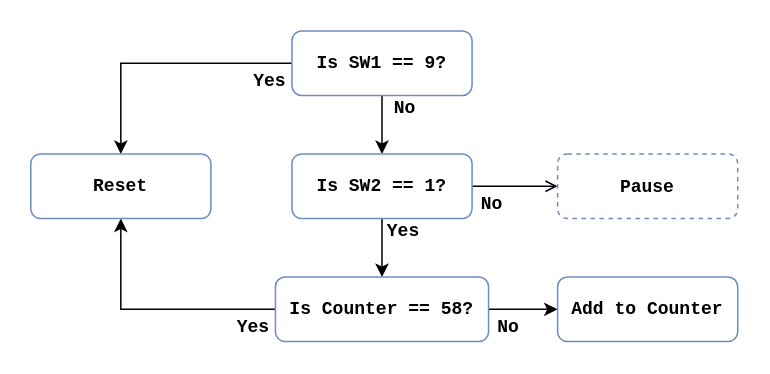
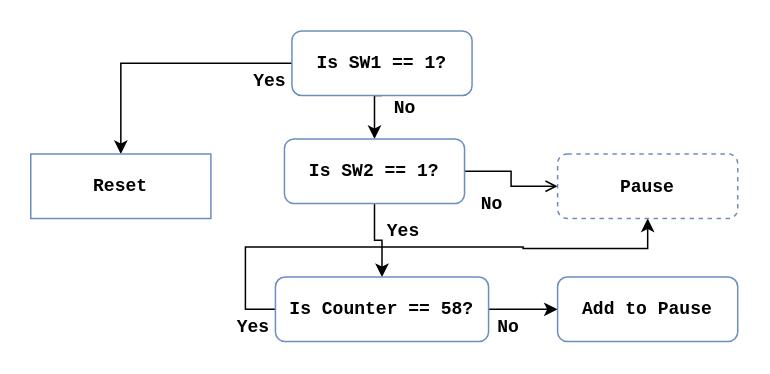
node "Is SW1 == 9?": label "Is SW1 == 9?" -> "Is SW1 == 1?"
node "Reset": shape rounded rectangle -> rectangle
node "Is SW2 == 1?": moved (382, 186) -> (374, 171)
edge "Is Counter == 58?" -> "Reset": now "Is Counter == 58?" -> "Pause"
node "Add to Counter": label "Add to Counter" -> "Add to Pause"
